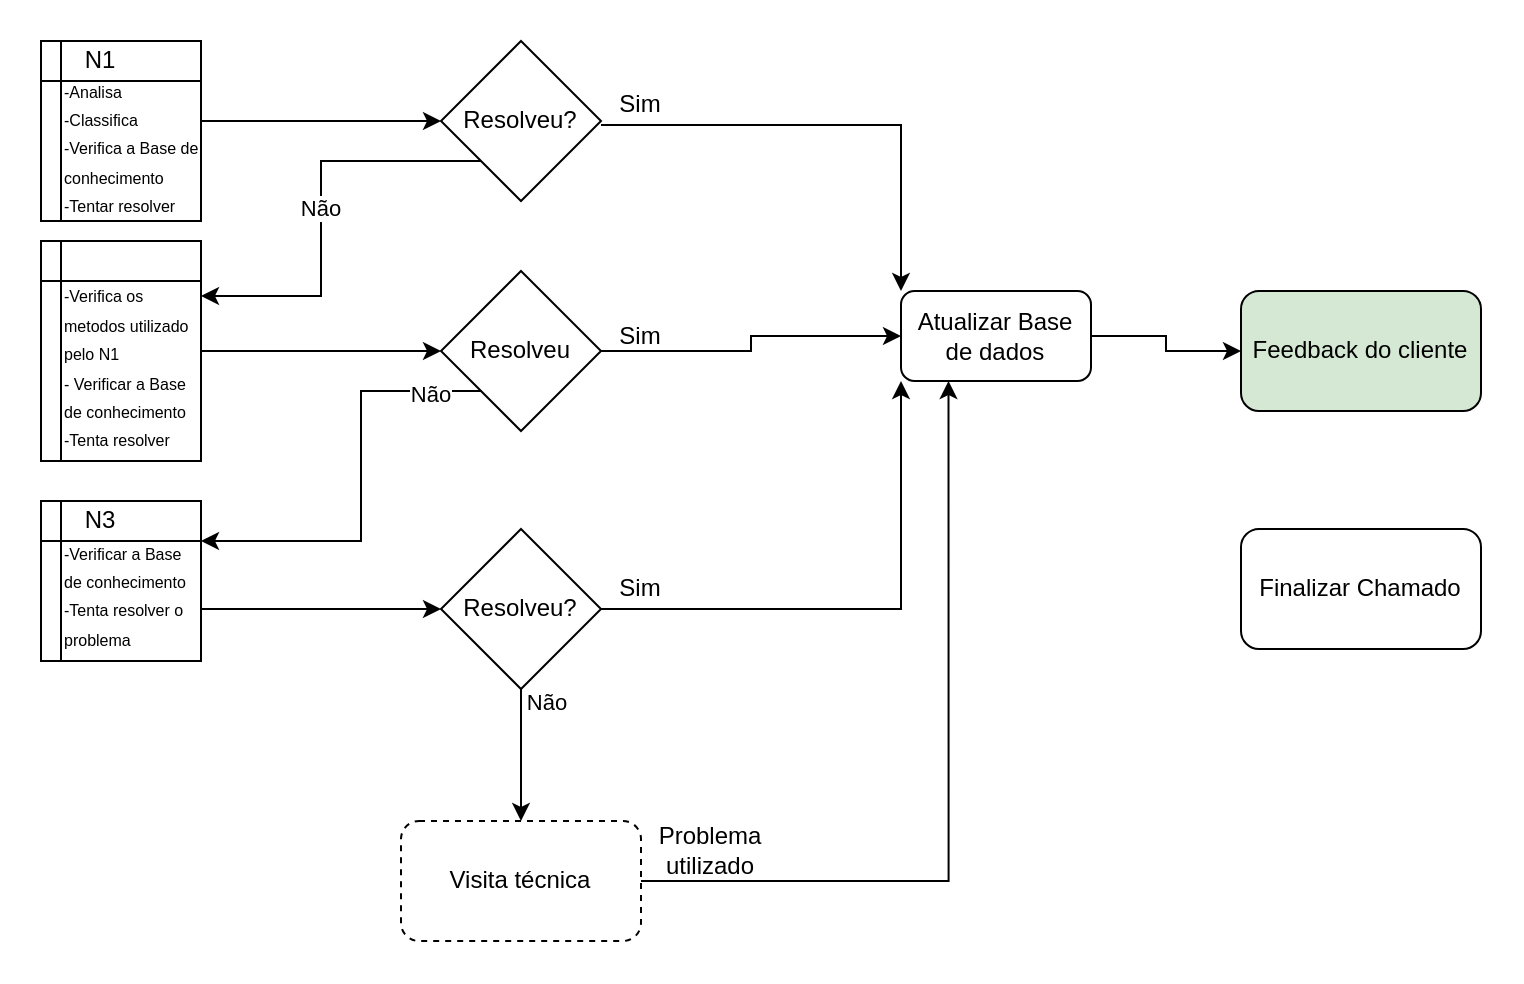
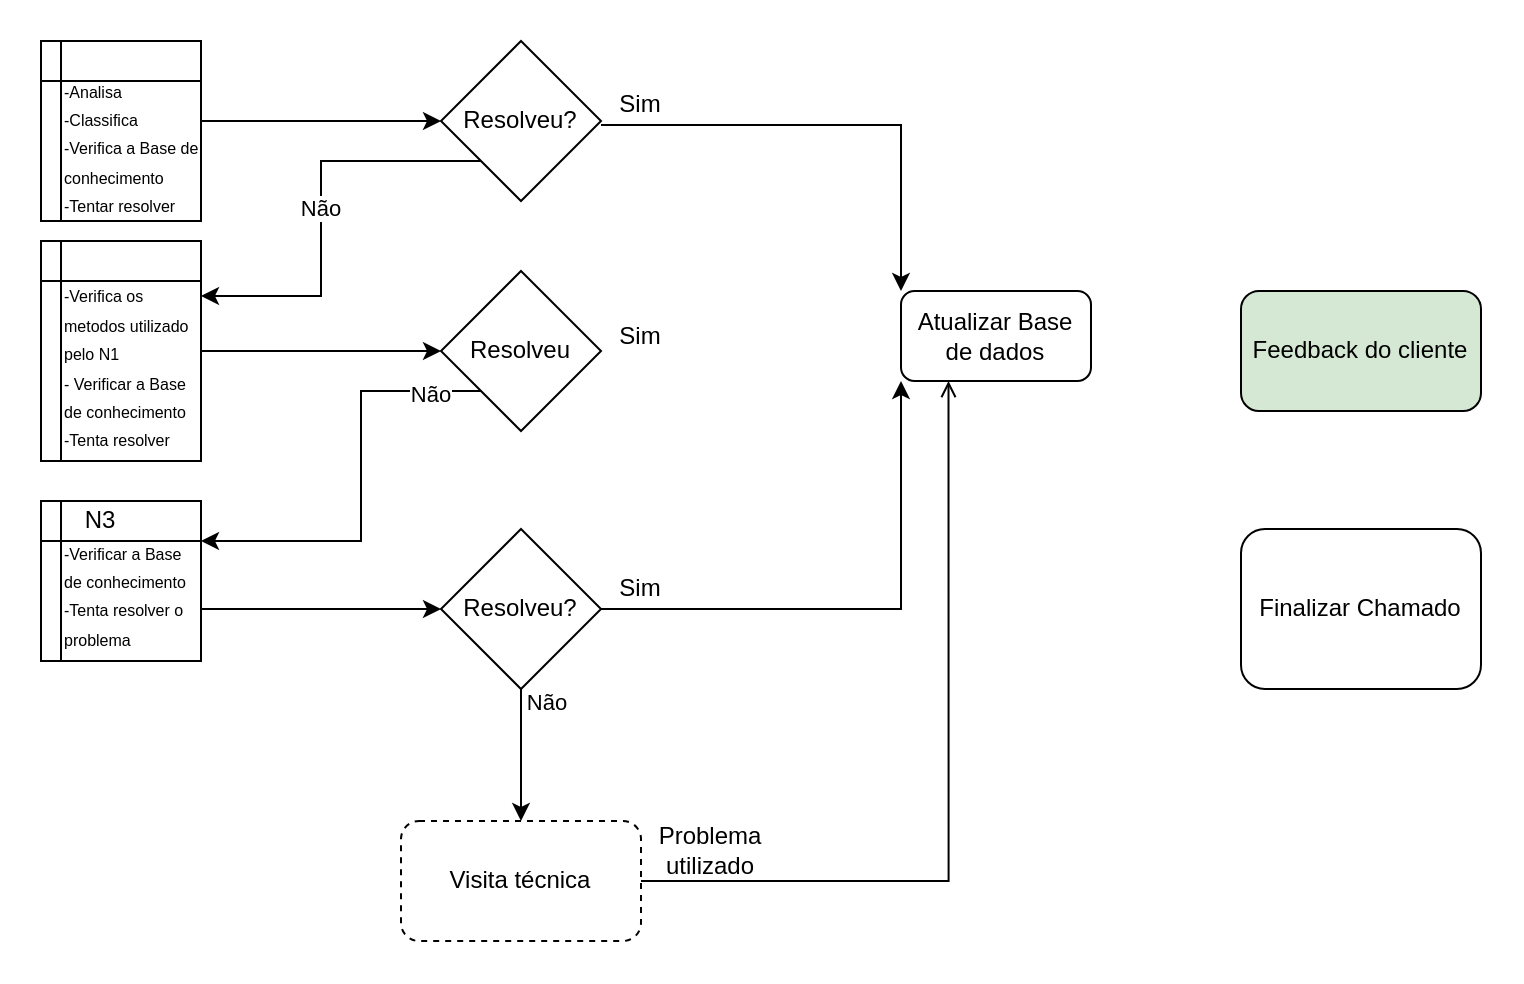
node "N1": removed
edge "Atualizar Base de dados" -> "Feedback do cliente": removed
edge "Resolveu" -> "Atualizar Base de dados": removed
edge "Visita técnica" -> "Atualizar Base de dados": arrowhead classic -> open
node "Finalizar Chamado": size 240x120 -> 240x160
